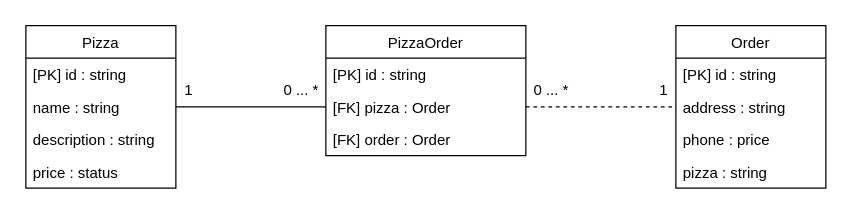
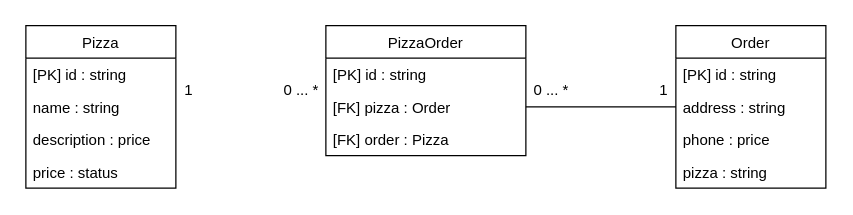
edge "name : string" -- "[FK] pizza : Order": removed
edge "[FK] pizza : Order" -- "address : string": style dashed -> solid
node "description : string": label "description : string" -> "description : price"
node "[FK] order : Order": label "[FK] order : Order" -> "[FK] order : Pizza"
